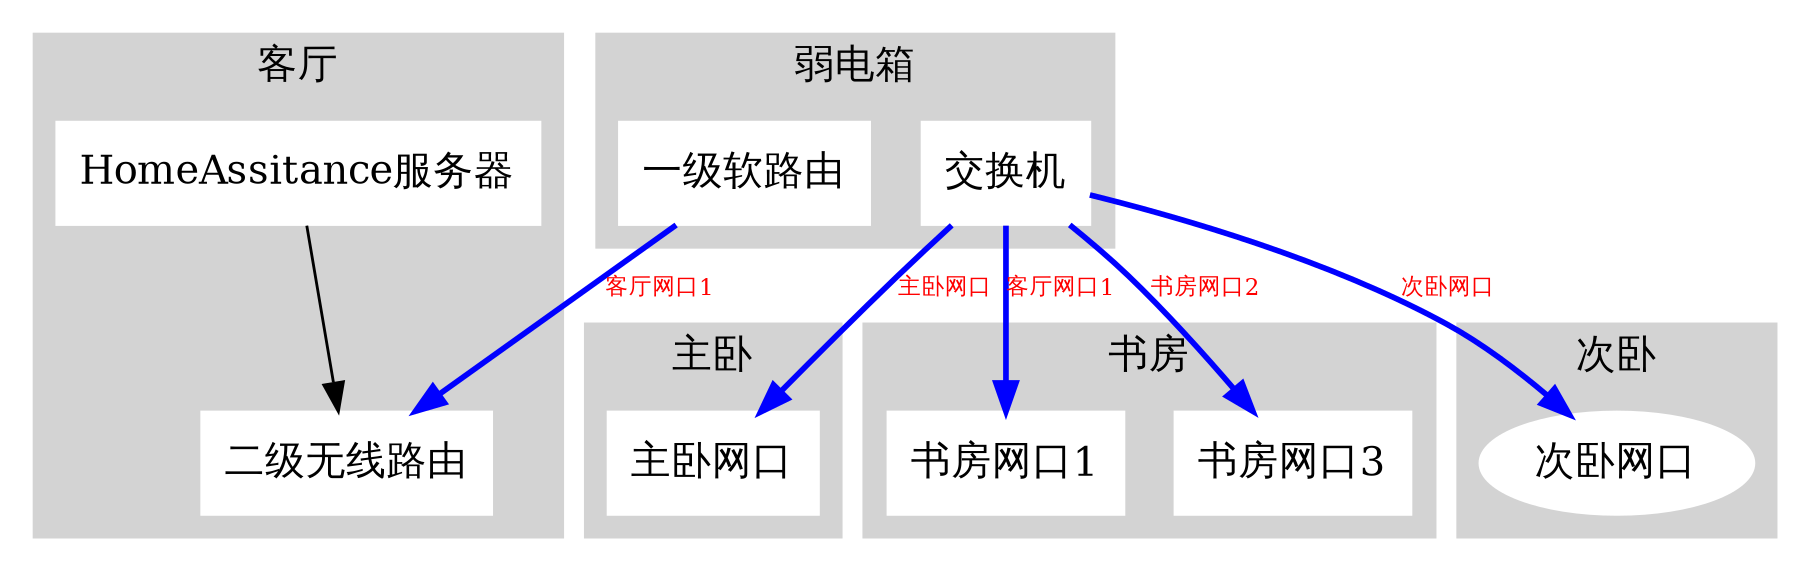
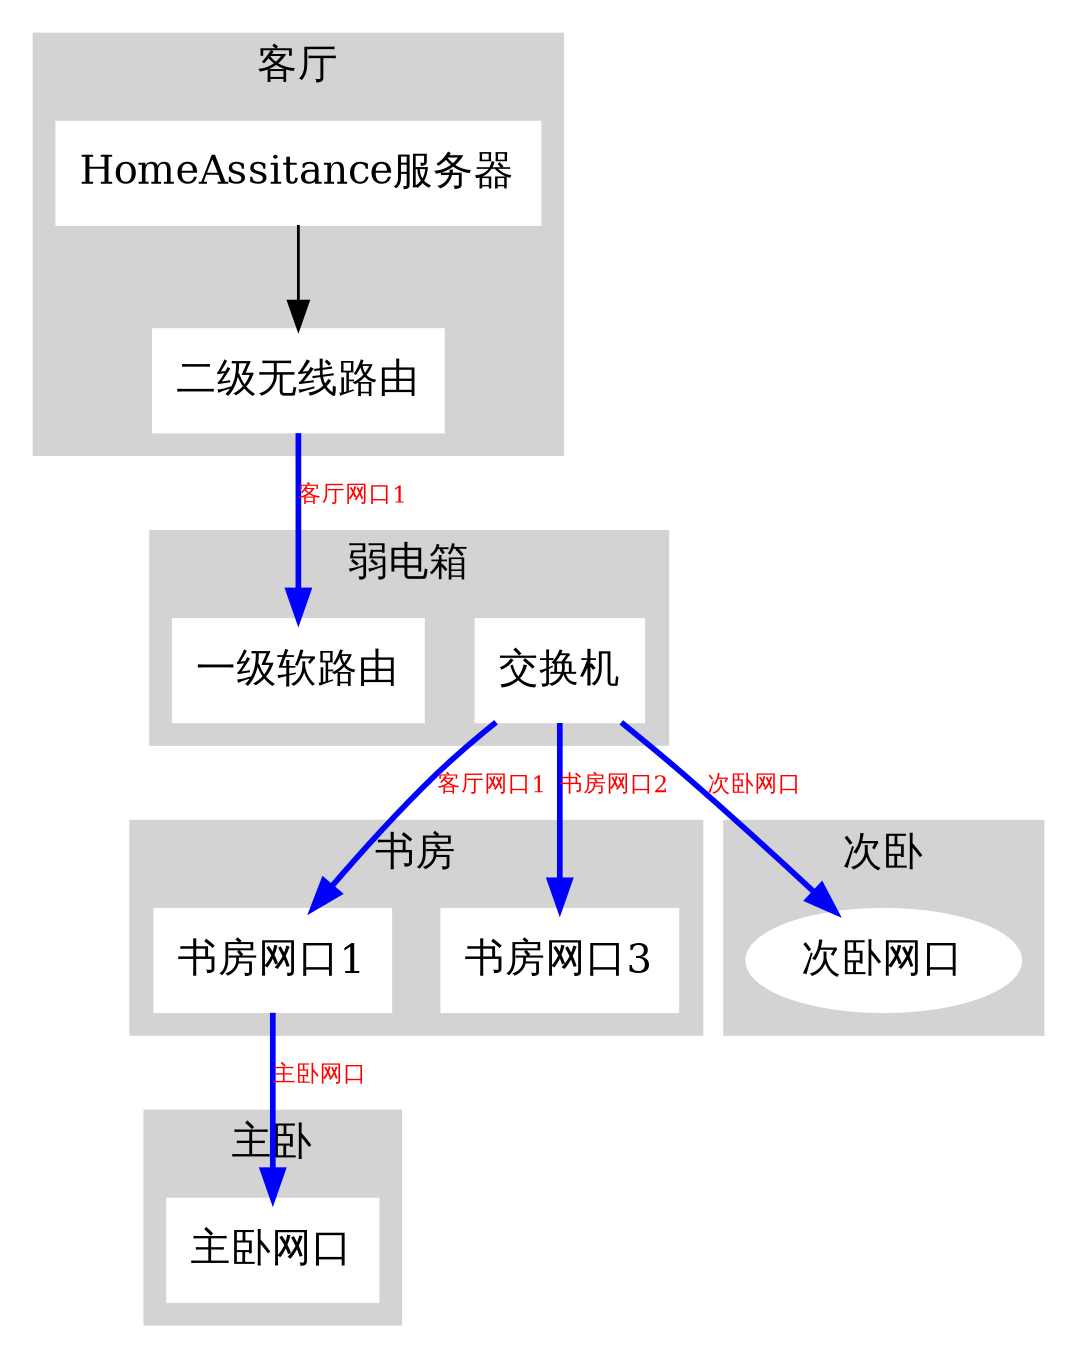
edge "交换机" -> "主卧网口": now "书房网口1" -> "主卧网口"
edge "一级软路由" -> "二级无线路由": reversed
